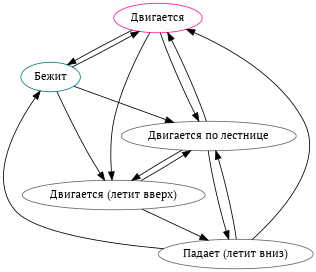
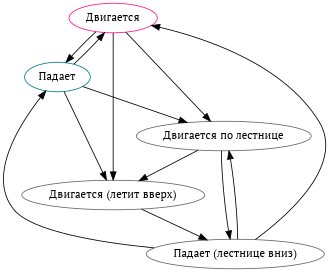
node "Бежит": label "Бежит" -> "Падает"
edge "Двигается по лестнице" -> "Двигается": removed
edge "Двигается (летит вверх)" -> "Двигается по лестнице": removed
node "Падает (летит вниз)": label "Падает (летит вниз)" -> "Падает (лестнице вниз)"
